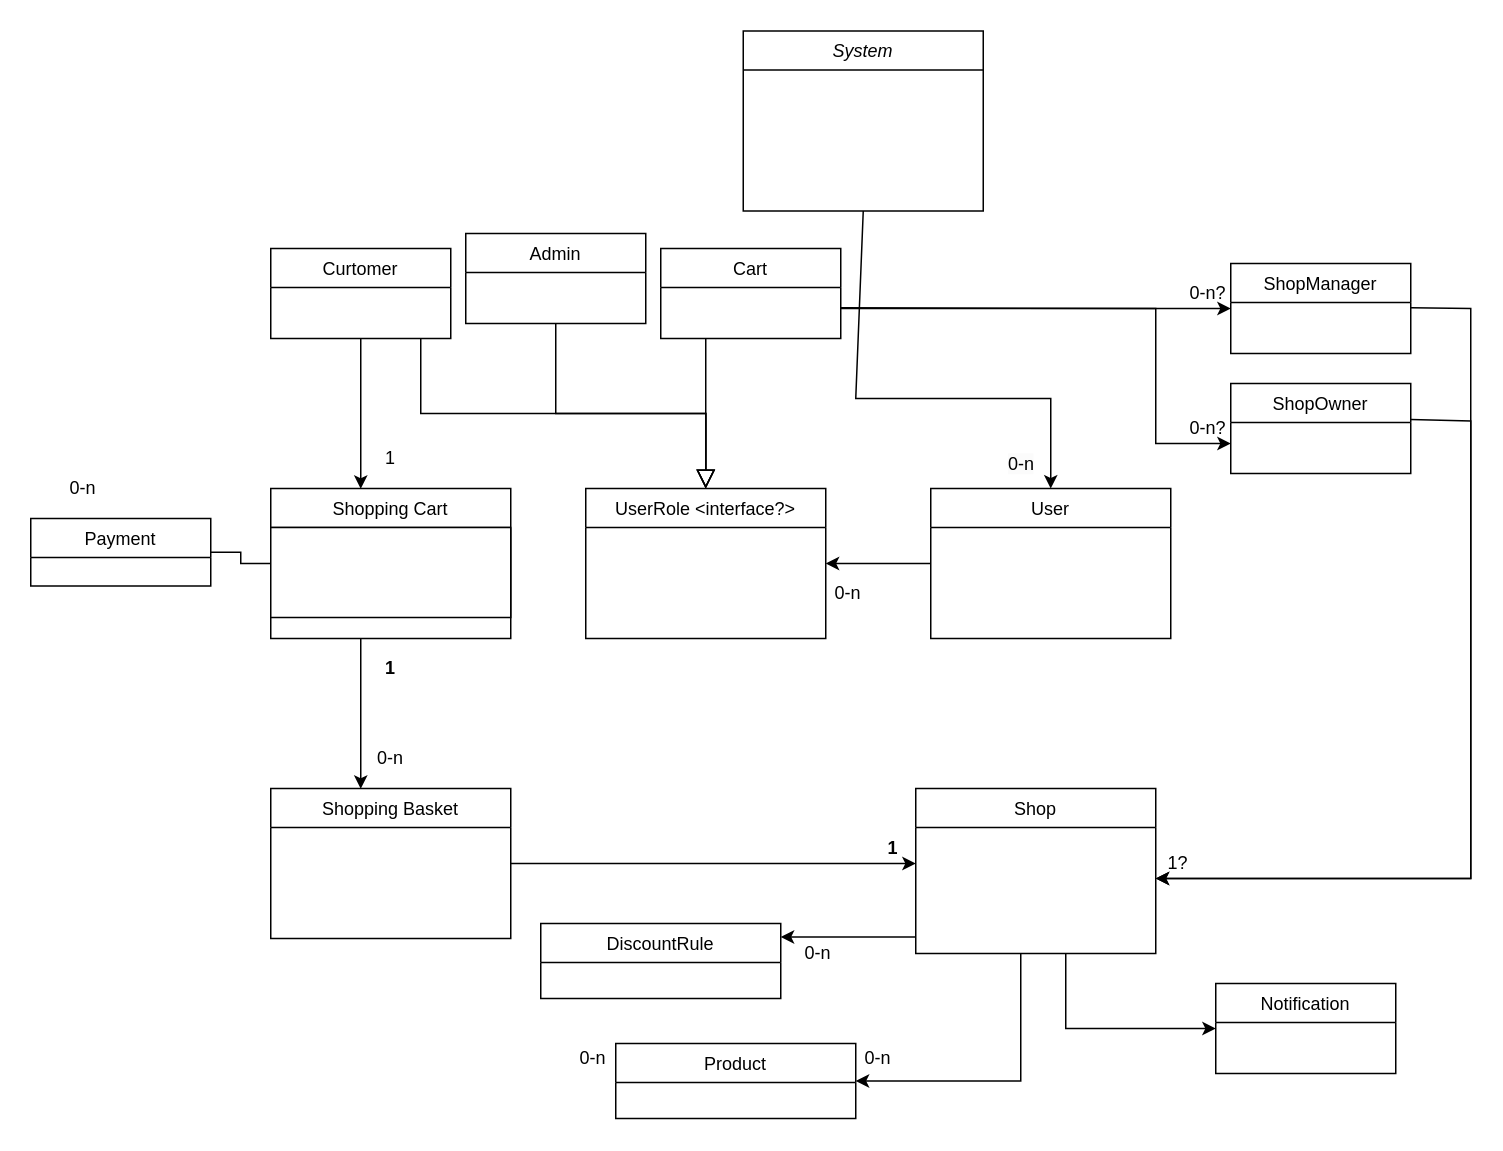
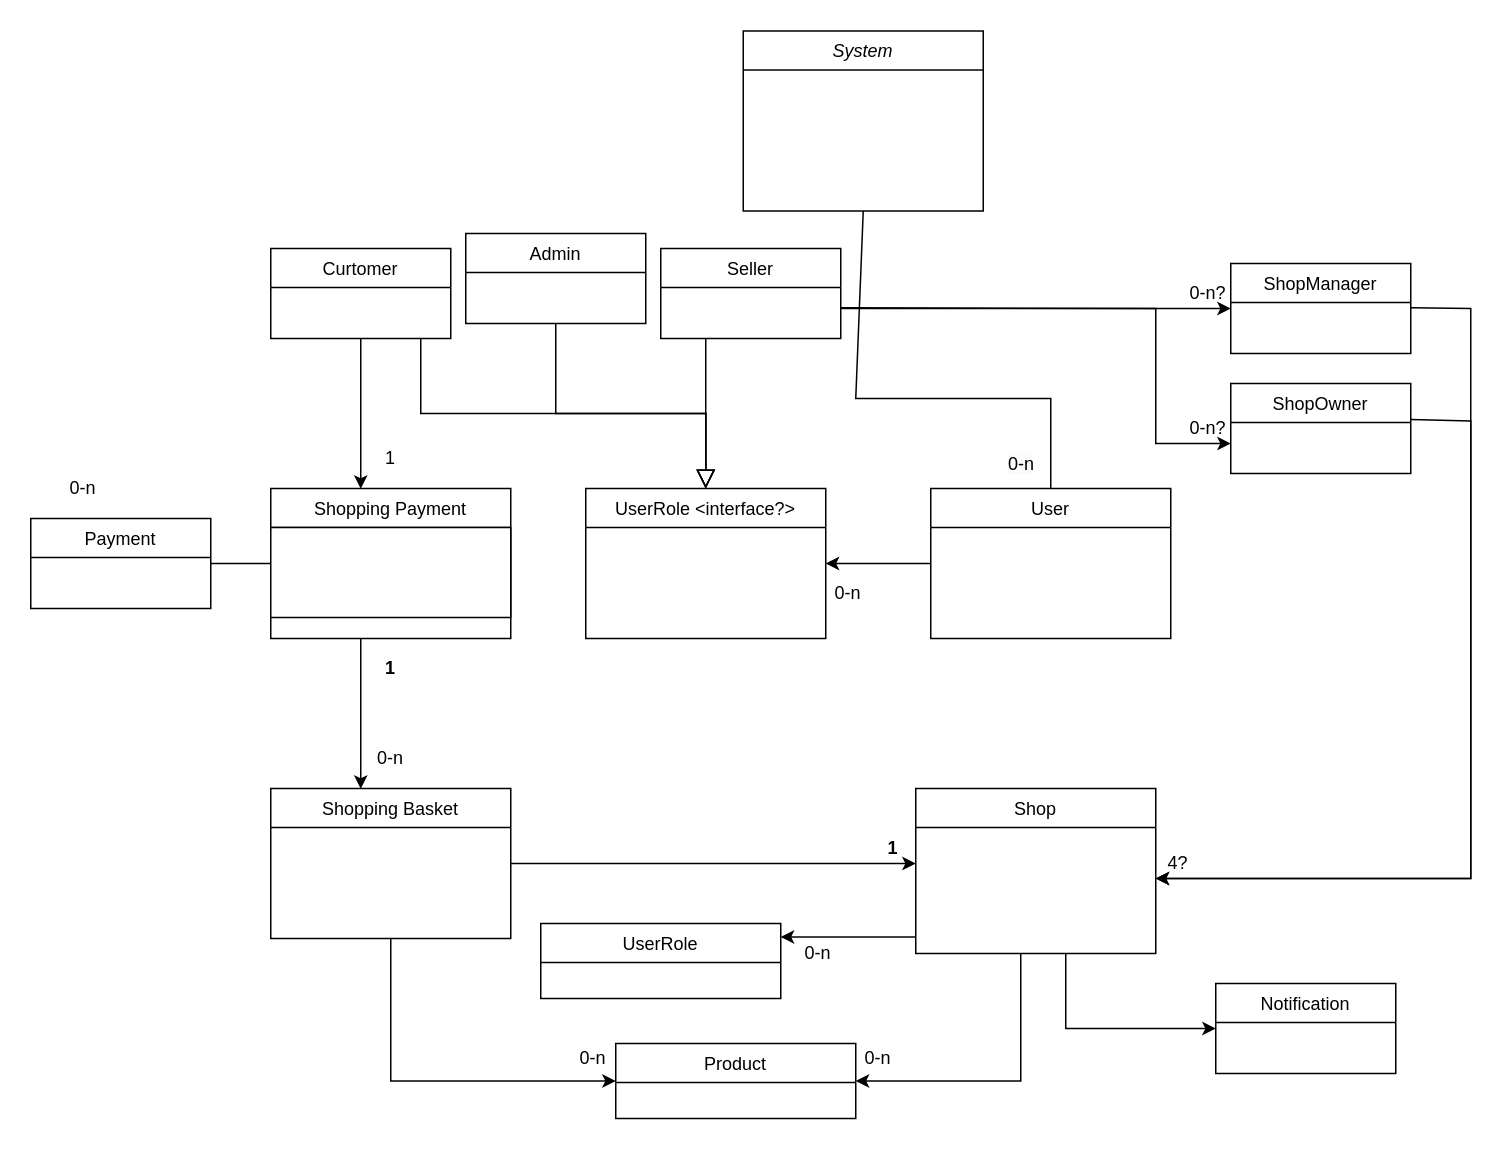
node "Cart": label "Cart" -> "Seller"
edge "System" -> "User": arrowhead classic -> none
node "Shopping Cart": label "Shopping Cart" -> "Shopping Payment"
node "Payment": size 180x68 -> 180x90
node "1?": label "1?" -> "4?"
node "DiscountRule": label "DiscountRule" -> "UserRole"
edge "Shopping Basket" -> "Product": added
